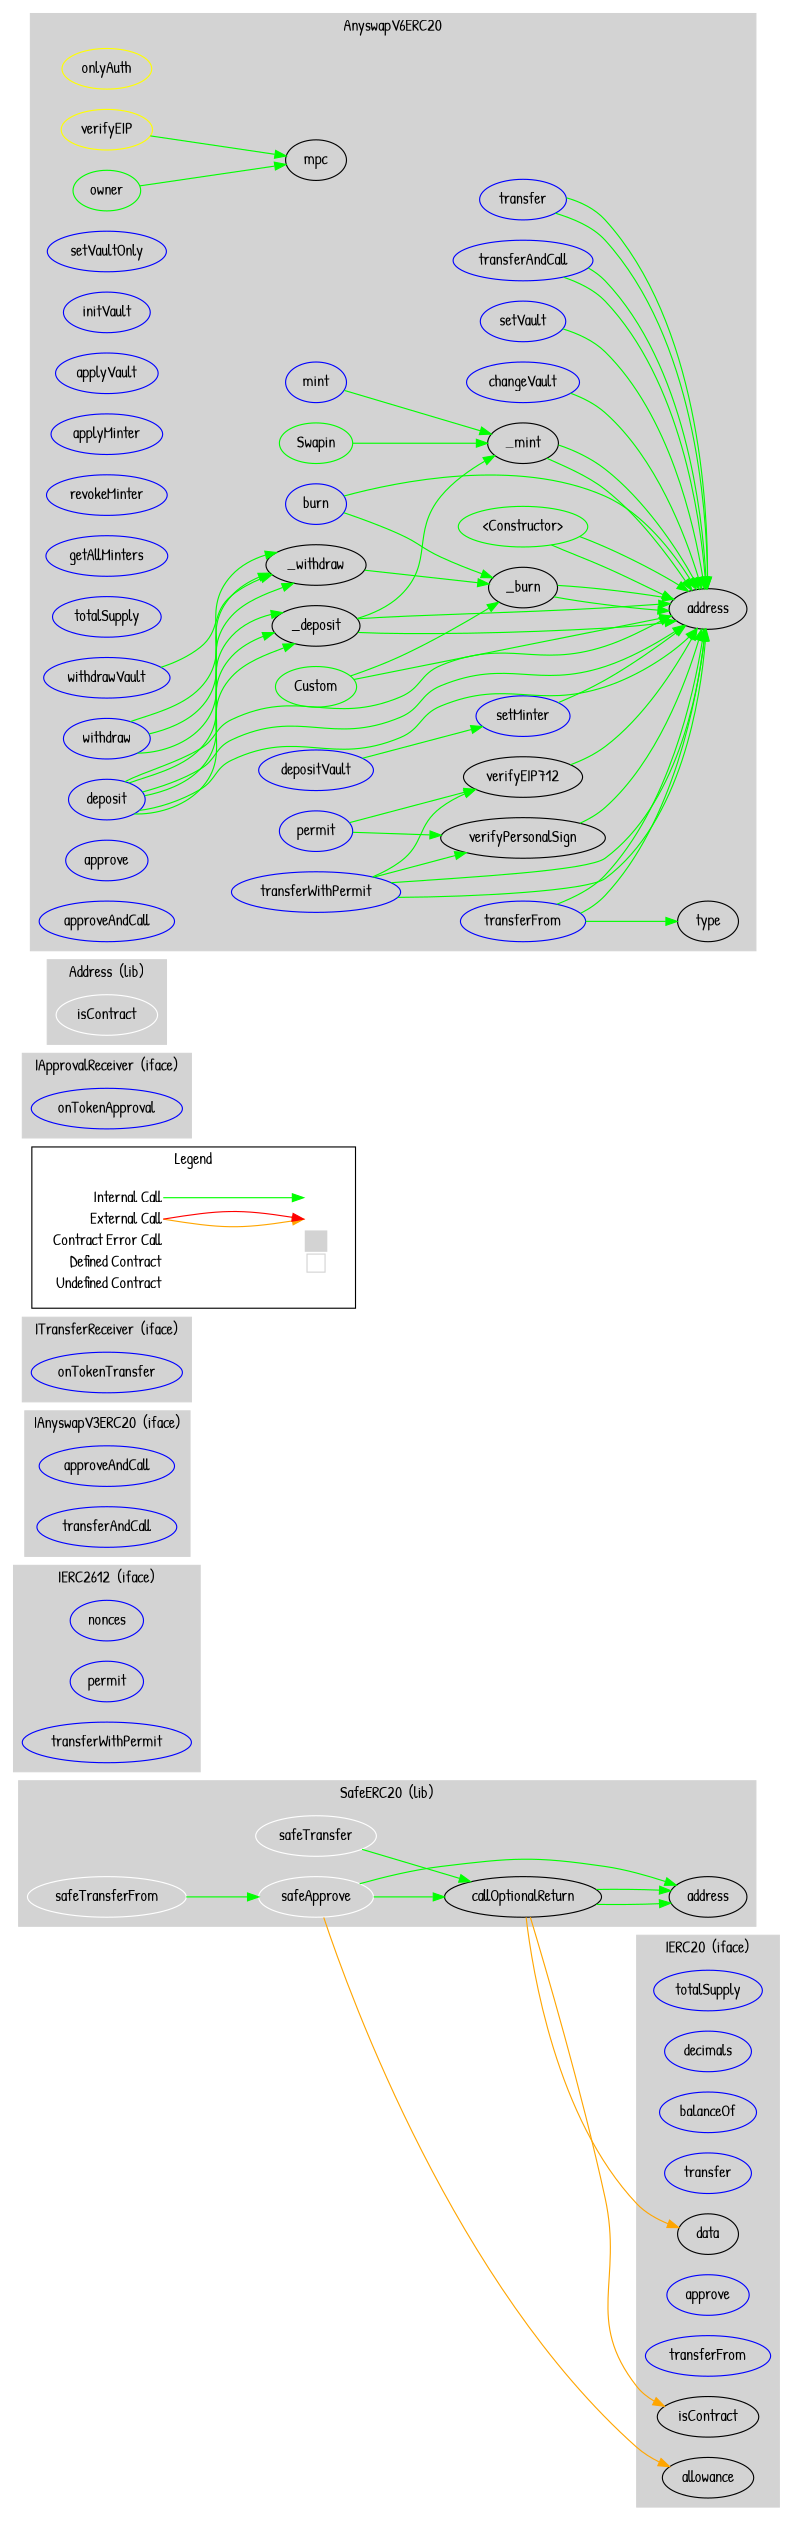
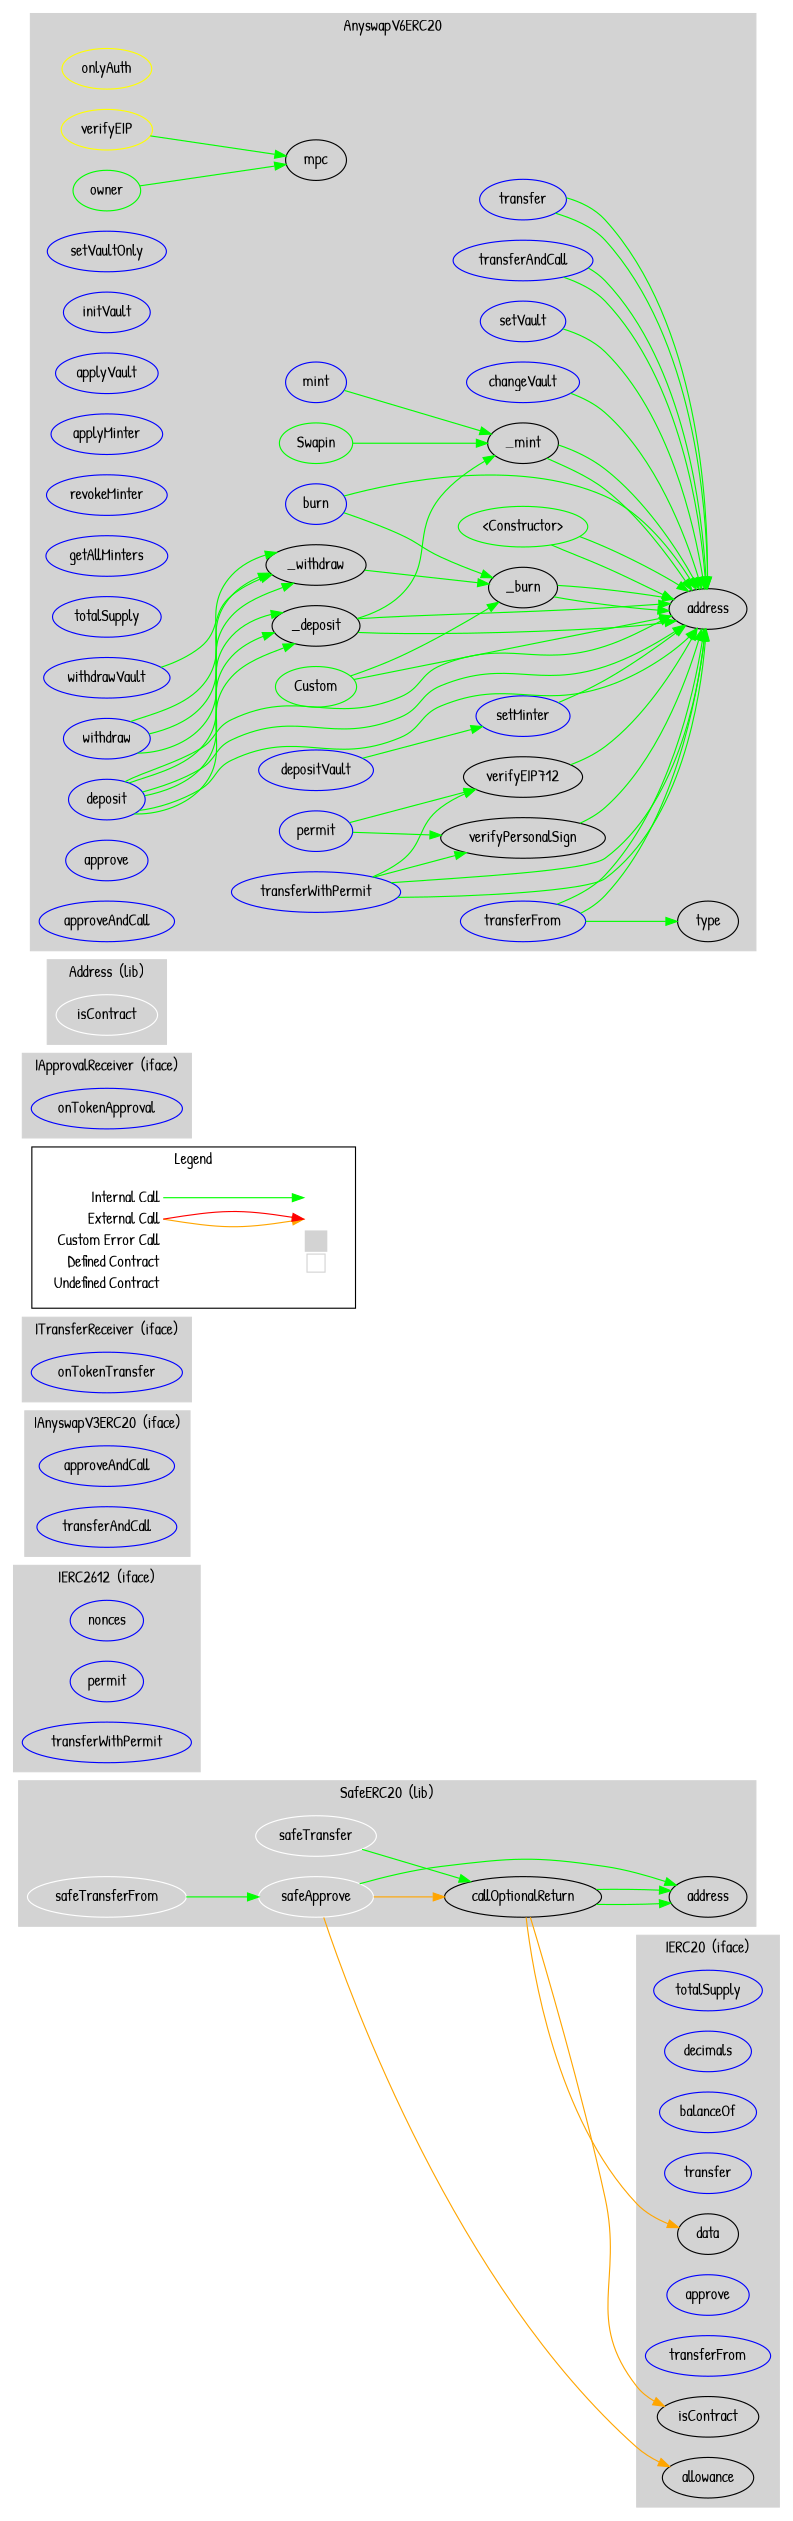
node "Internal Call": text "Contract Error Call" -> "Custom Error Call"
edge "safeApprove" -> "callOptionalReturn": color green -> orange
